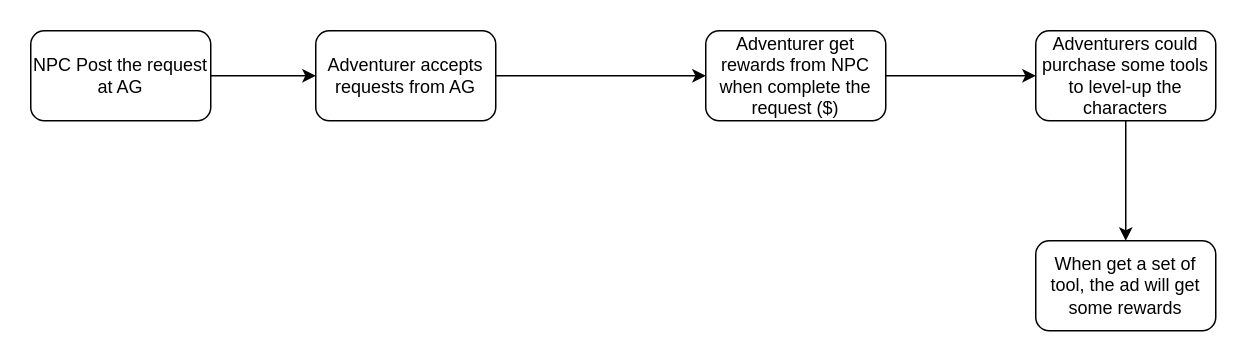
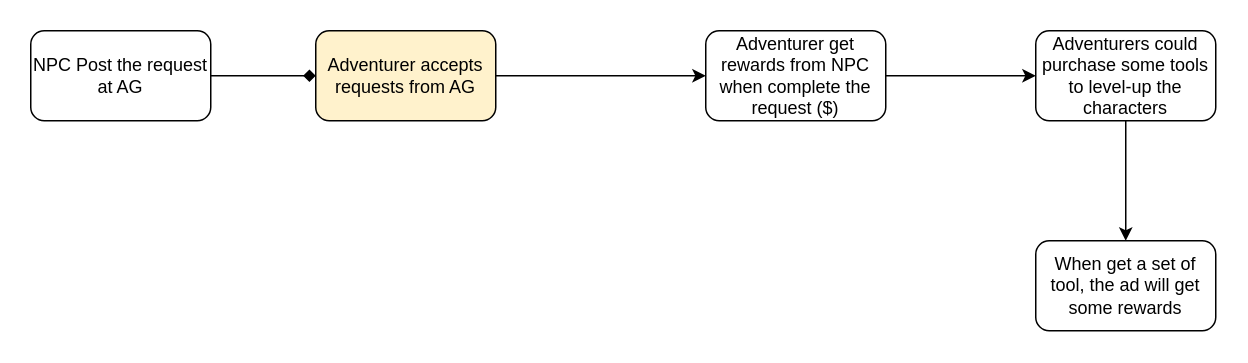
edge "NPC Post the request at AG" -> "Adventurer accepts requests from AG": arrowhead classic -> diamond
node "Adventurer accepts requests from AG": fillcolor #ffffff -> #fff2cc
